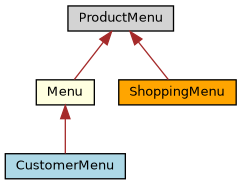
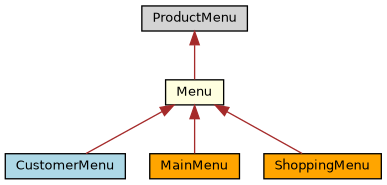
edge "ShoppingMenu" -> "ProductMenu": now "ShoppingMenu" -> "Menu"
node "MainMenu": added
